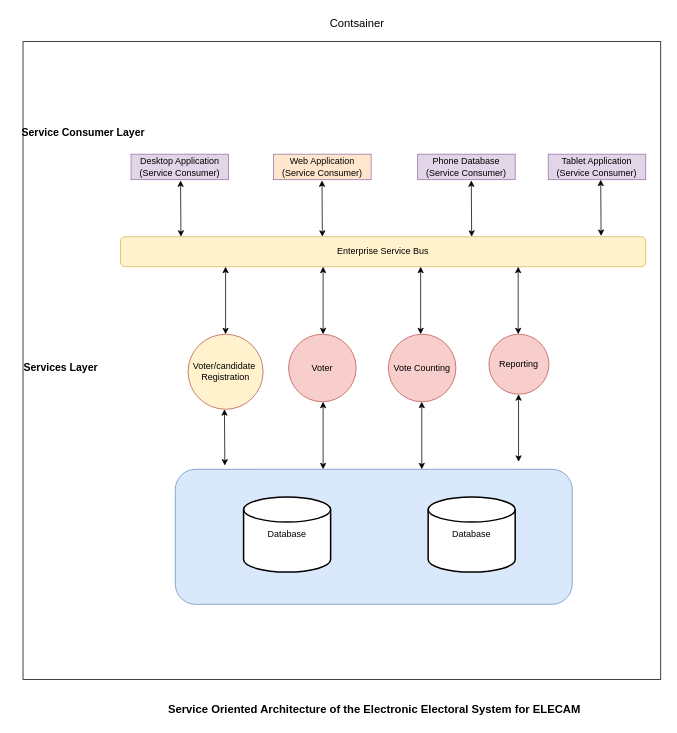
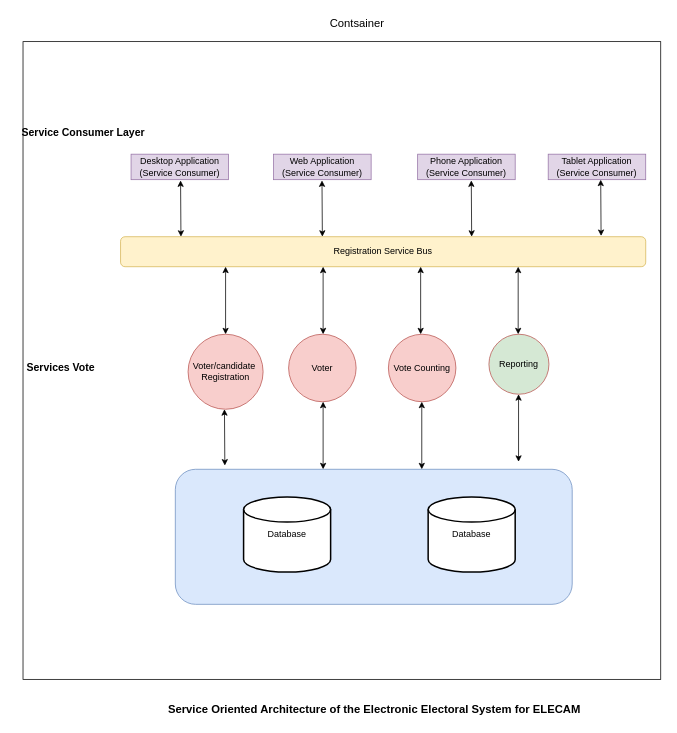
node "Web Application (Service Consumer)": fillcolor #ffe6cc -> #e1d5e7
node "Phone Database (Service Consumer)": label "Phone Database (Service Consumer)" -> "Phone Application (Service Consumer)"
node "Enterprise Service Bus": label "Enterprise Service Bus" -> "Registration Service Bus"
node "Reporting": fillcolor #f8cecc -> #d5e8d4
node "Services Layer": label "Services Layer" -> "Services Vote"
node "Voter/candidate Registration": fillcolor #fff2cc -> #f8cecc
